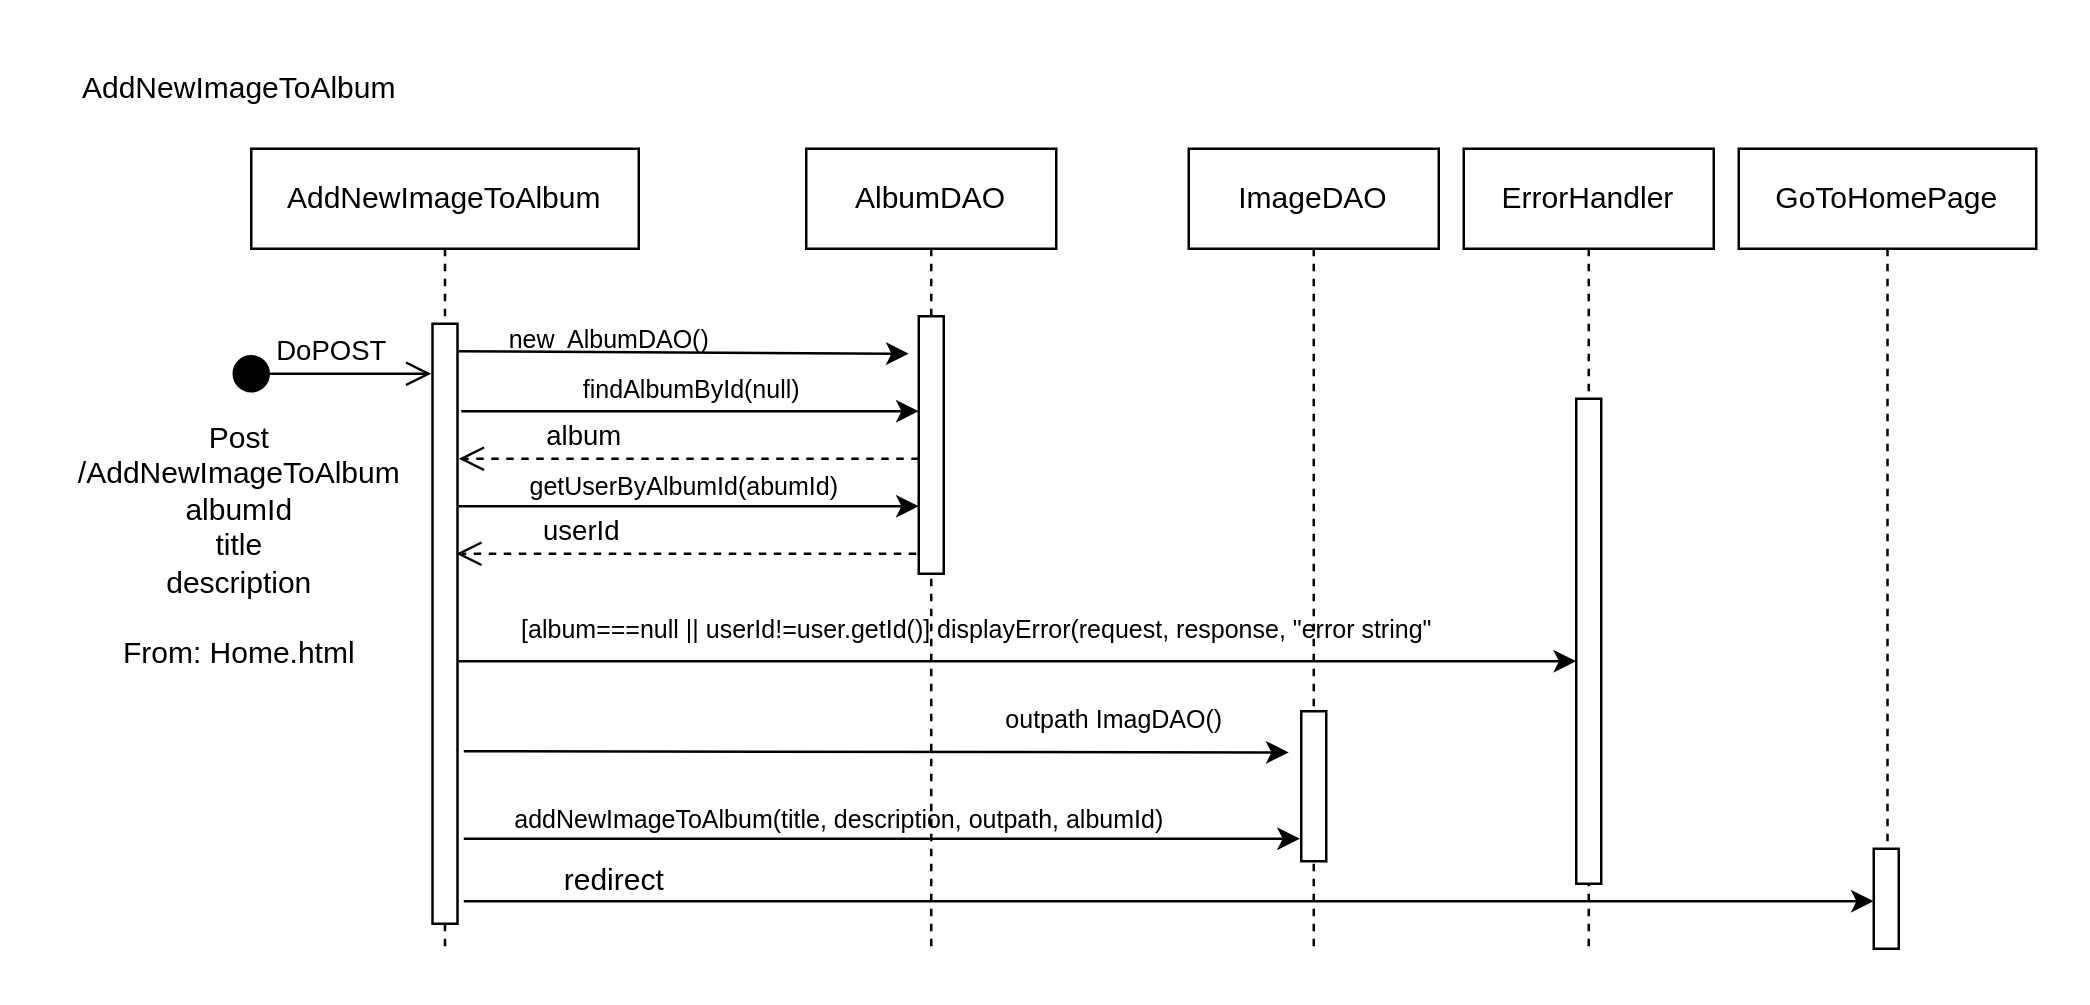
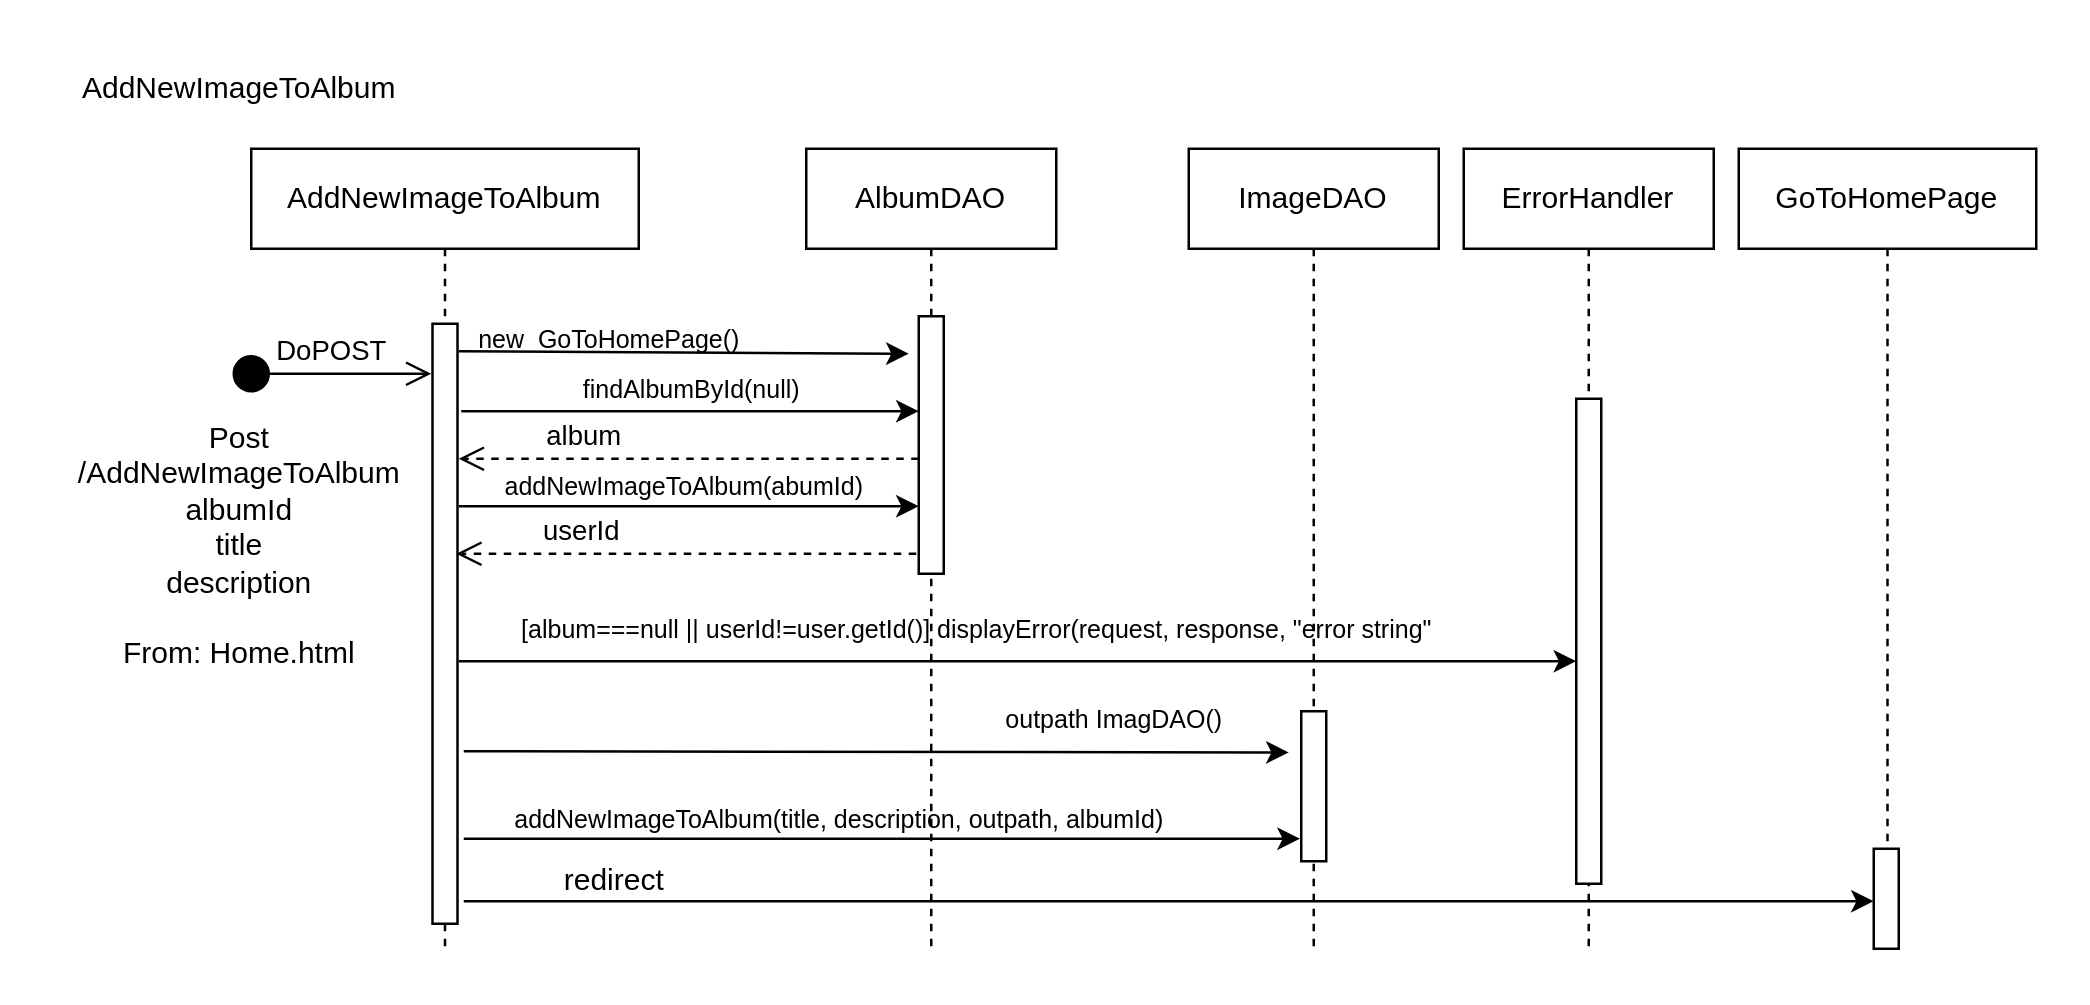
node "new AlbumDAO()": label "new AlbumDAO()" -> "new GoToHomePage()"
node "getUserByAlbumId(abumId)": label "getUserByAlbumId(abumId)" -> "addNewImageToAlbum(abumId)"
